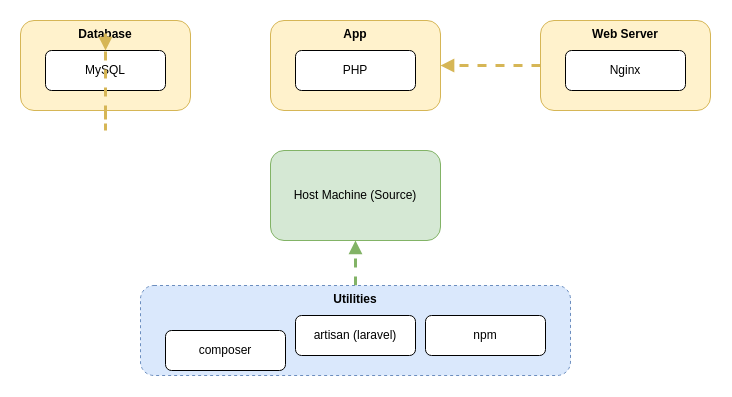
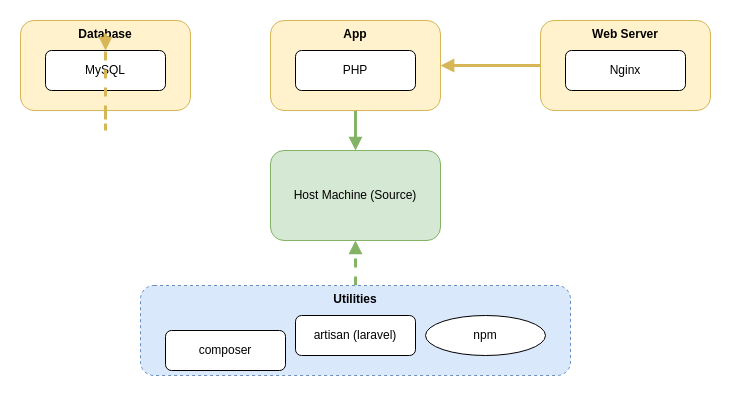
edge "Web Server" -> "App": style dashed -> solid
edge "App" -> "Host Machine (Source)": added
node "npm": shape rounded rectangle -> ellipse
